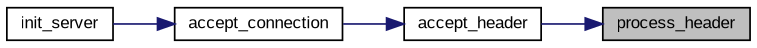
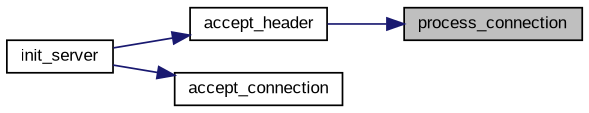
edge "accept_connection" -> "accept_header": now "init_server" -> "accept_header"
node "process_header": label "process_header" -> "process_connection"
